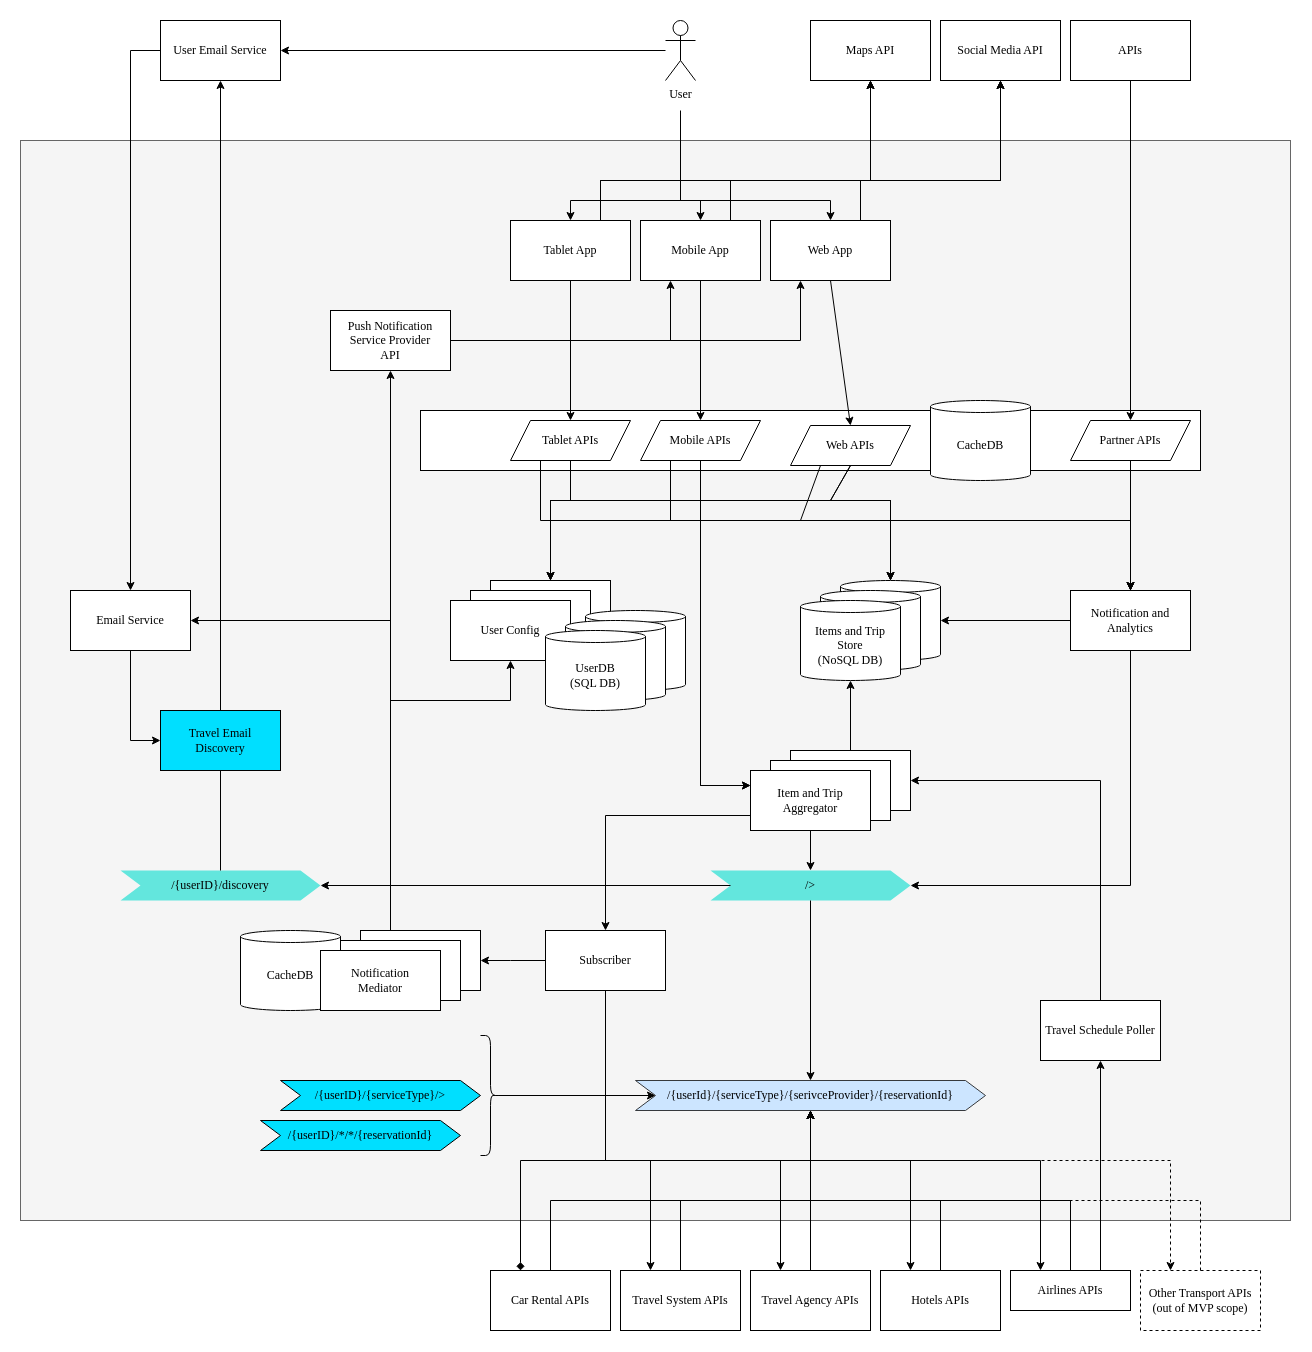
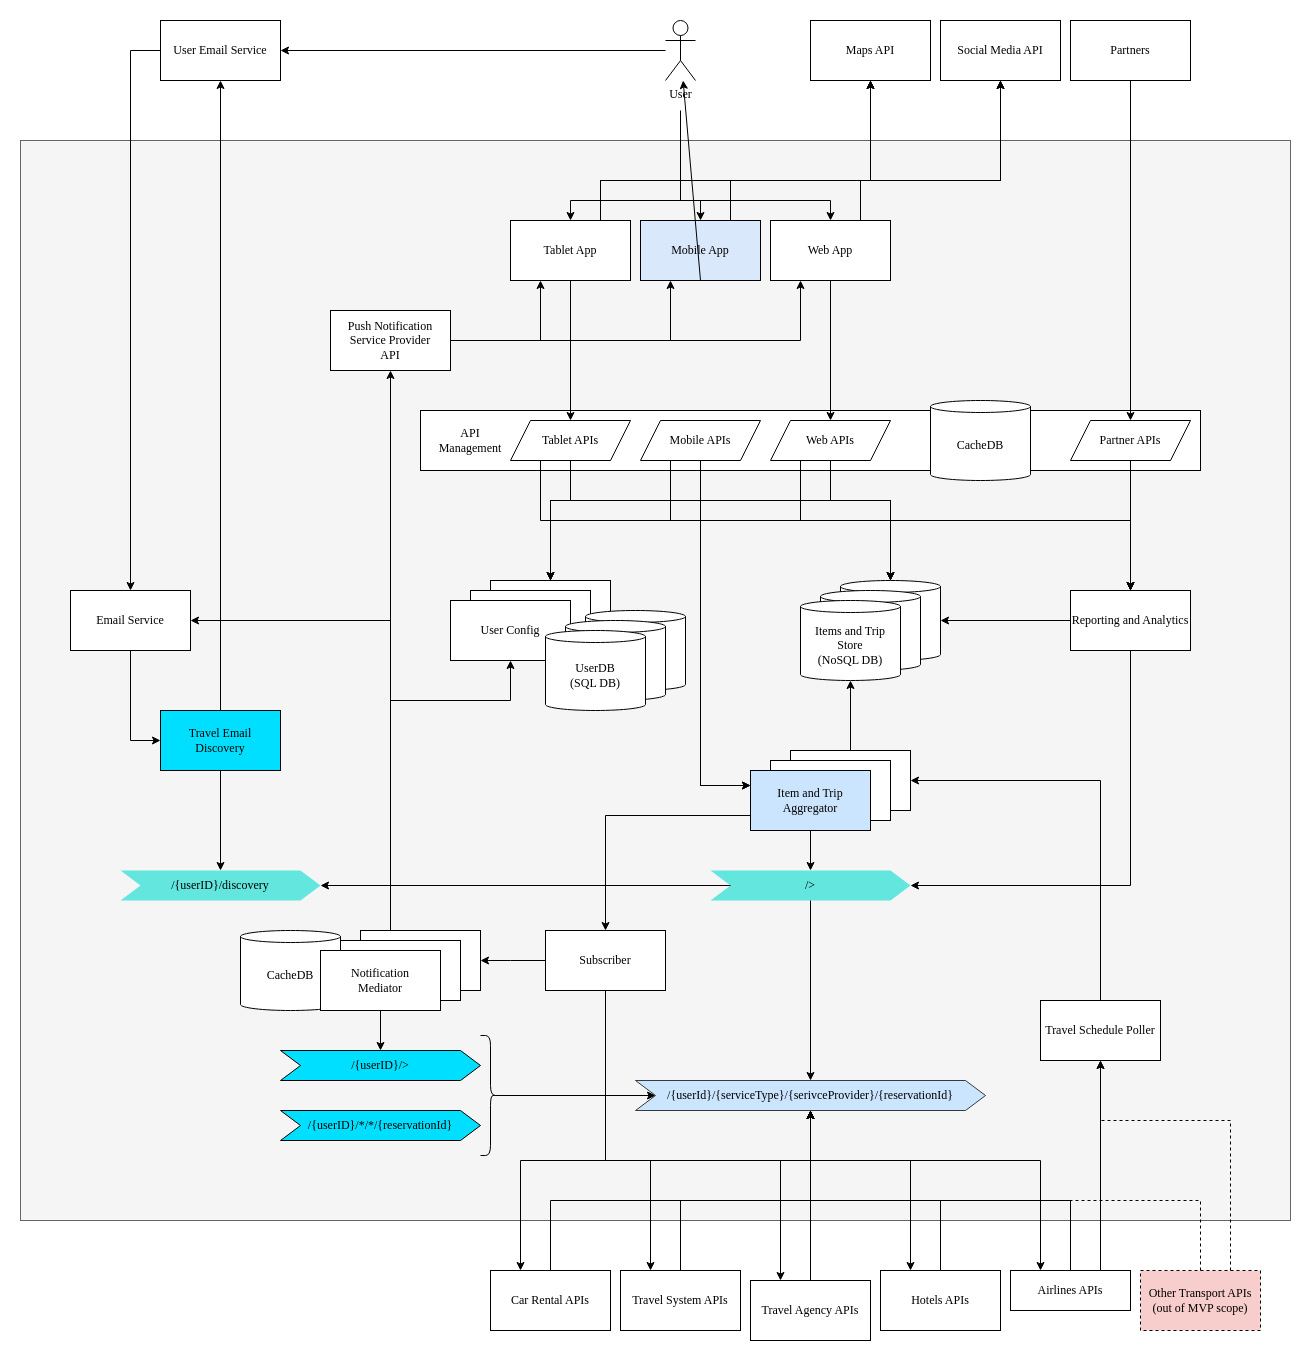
node "APIs": label "APIs" -> "Partners"
node "Mobile App": fillcolor #ffffff -> #dae8fc
edge "Push Notification Service Provider API" -> "Tablet App": added
edge "Mobile App" -> "Mobile APIs": now "Mobile App" -> "User"
node "API Management": added
node "Web APIs": moved (851, 446) -> (831, 441)
node "Notification and Analytics": label "Notification and Analytics" -> "Reporting and Analytics"
node "Item and Trip Aggregator": fillcolor #ffffff -> #cce5ff
edge "Travel Email Discovery" -- "/{userID}/discovery": arrowhead none -> classic
edge "Notification Mediator" -> "/{userID}/>": added
node "/{userID}/>": added
node "/{userID}/{serviceType}/>": removed
edge "Other Transport APIs (out of MVP scope)" -> "Travel Schedule Poller": added
node "/{userID}/*/*/{reservationId}": moved (361, 1136) -> (381, 1126)
edge "Subscriber" -> "Other Transport APIs (out of MVP scope)": removed
edge "Subscriber" -> "Car Rental APIs": arrowhead diamond -> classic
node "Travel Agency APIs": moved (811, 1301) -> (811, 1311)
node "Other Transport APIs (out of MVP scope)": fillcolor #ffffff -> #f8cecc
